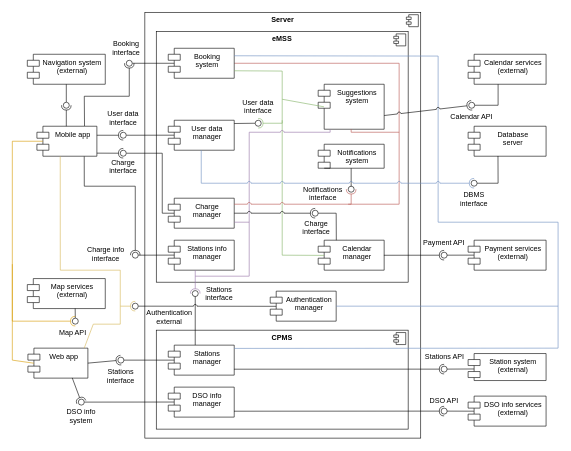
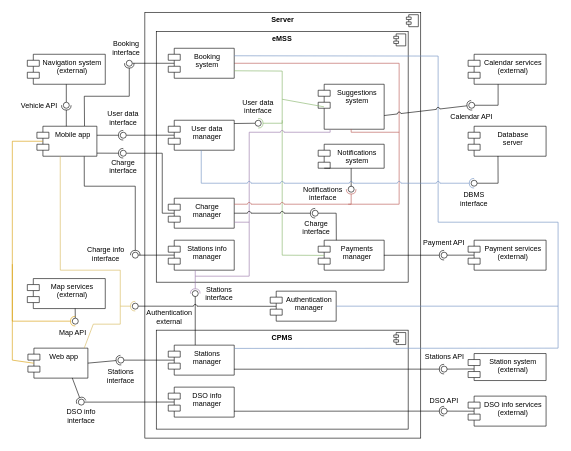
node "Vehicle API": added
node "Calendar manager": label "Calendar manager" -> "Payments manager"
node "DSO info system": label "DSO info system" -> "DSO info interface"
